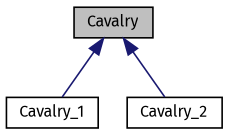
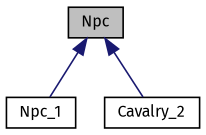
node "Cavalry": label "Cavalry" -> "Npc"
node "Cavalry_1": label "Cavalry_1" -> "Npc_1"
